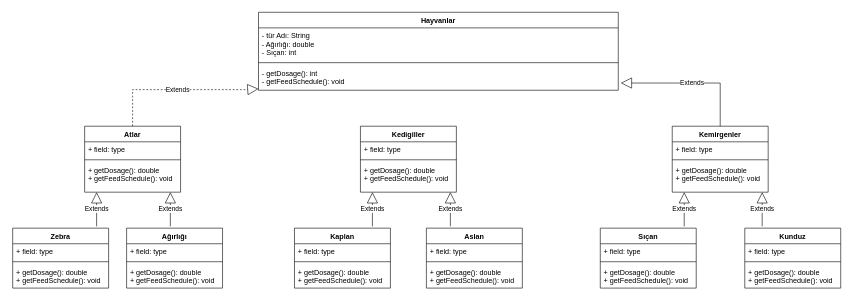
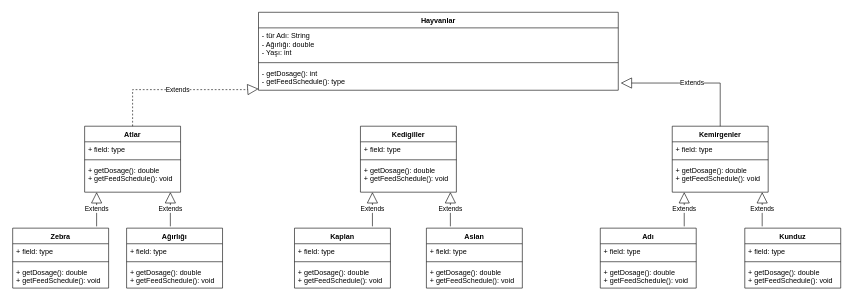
node "- tür Adı: String - Ağırlığı: double - Sıçan: int": label "- tür Adı: String - Ağırlığı: double - Sıçan: int" -> "- tür Adı: String - Ağırlığı: double - Yaşı: int"
node "- getDosage(): int - getFeedSchedule(): void": label "- getDosage(): int - getFeedSchedule(): void" -> "- getDosage(): int - getFeedSchedule(): type"
node "Sıçan": label "Sıçan" -> "Adı"
